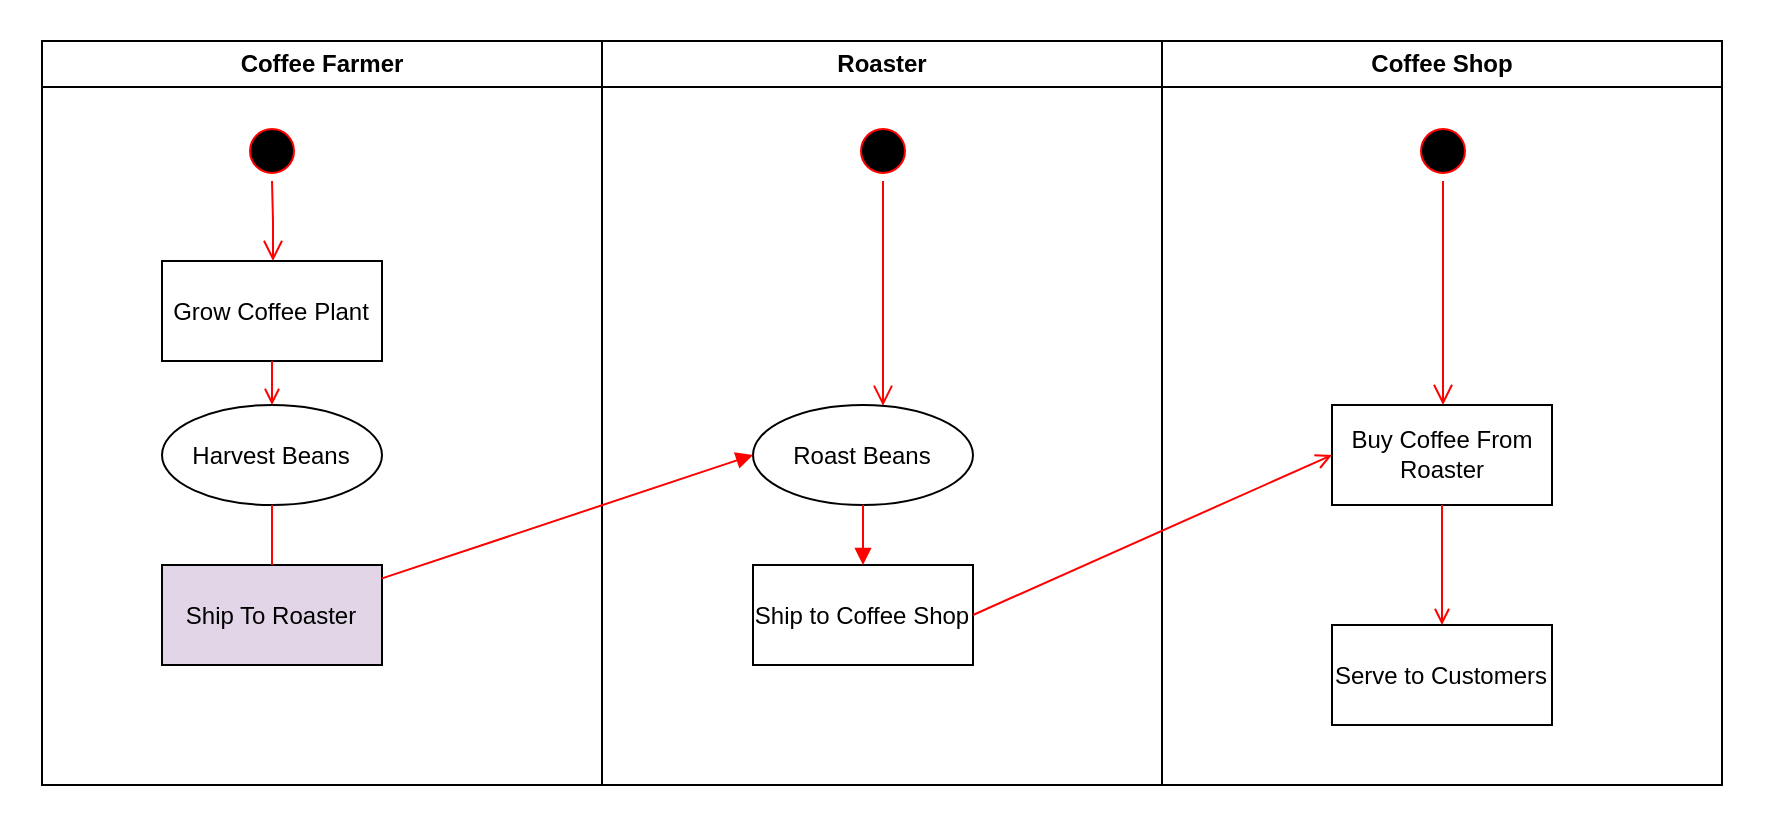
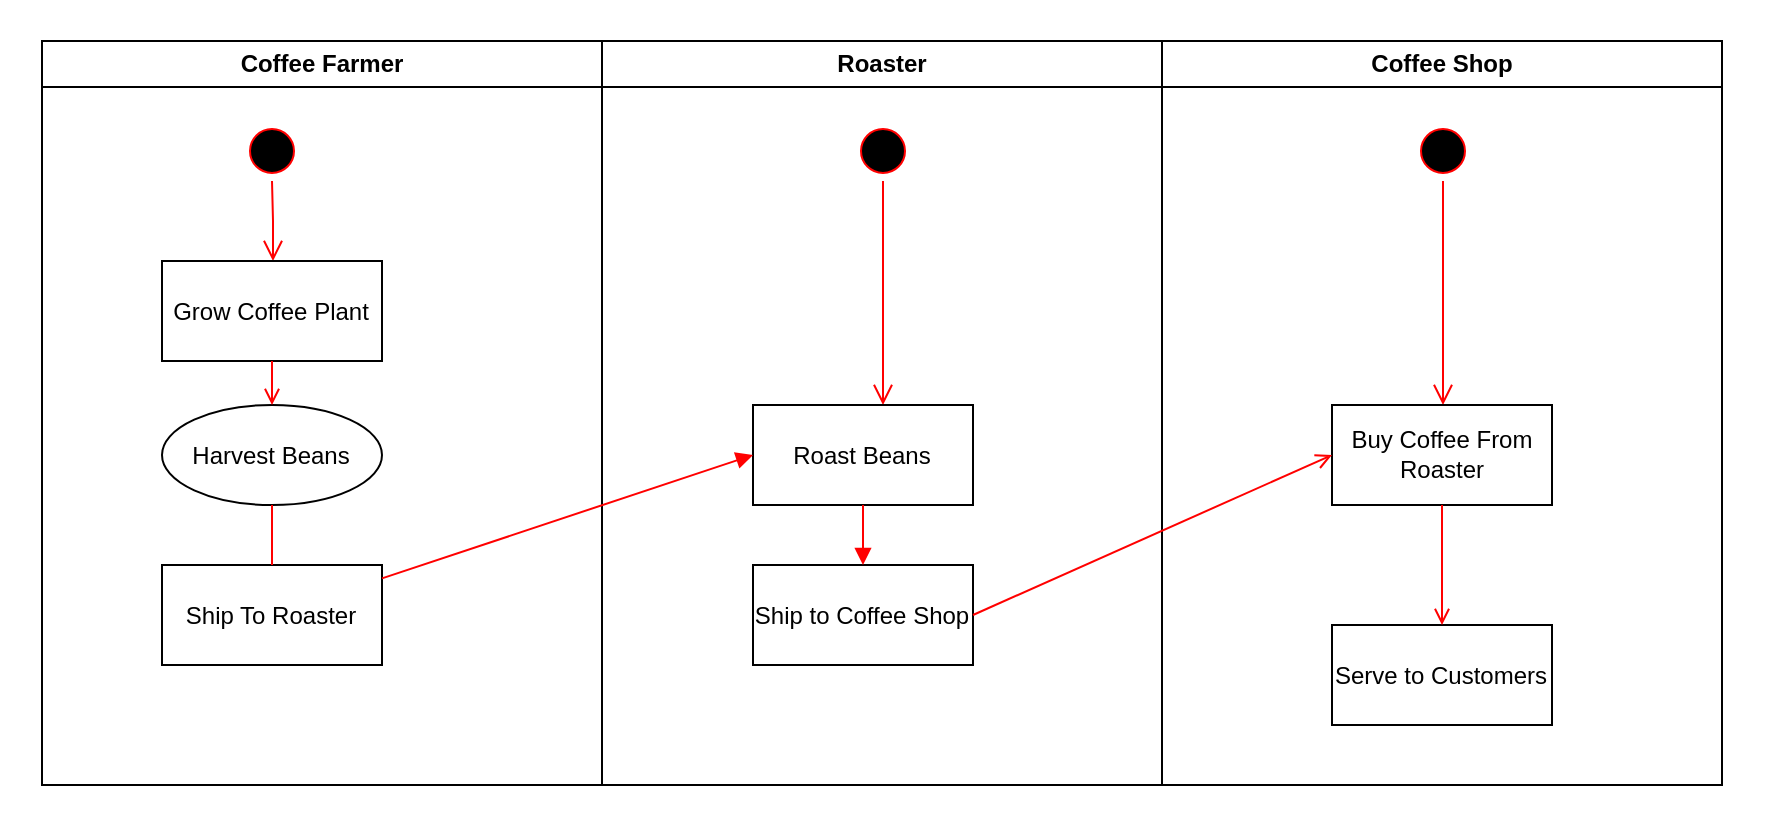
node "Roast Beans": shape ellipse -> rectangle
node "Ship To Roaster": fillcolor #e1d5e7 -> #ffffff
